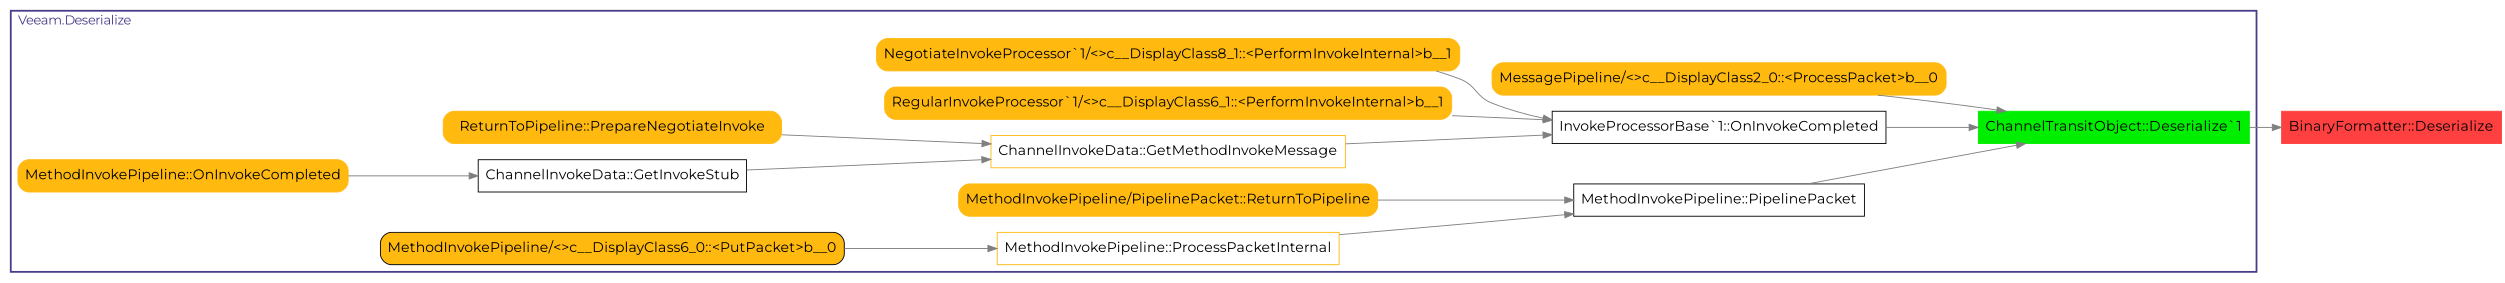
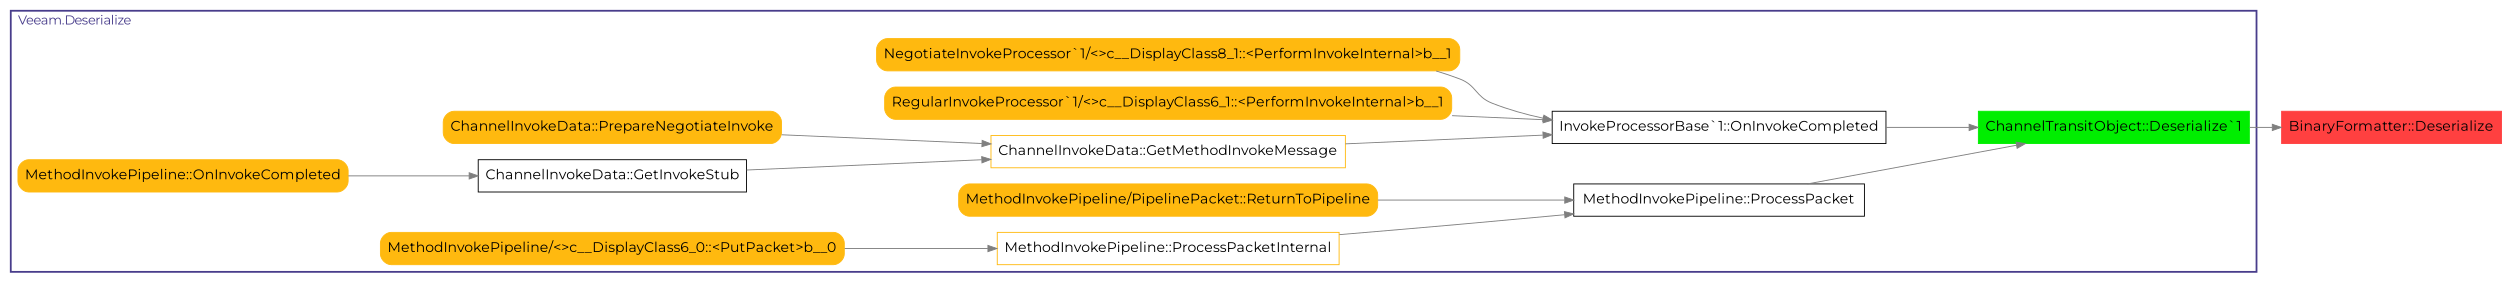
node "MessagePipeline/<>c__DisplayClass2_0::<ProcessPacket>b__0": removed
node "ReturnToPipeline::PrepareNegotiateInvoke": label "ReturnToPipeline::PrepareNegotiateInvoke" -> "ChannelInvokeData::PrepareNegotiateInvoke"
node "MethodInvokePipeline::PipelinePacket": label "MethodInvokePipeline::PipelinePacket" -> "MethodInvokePipeline::ProcessPacket"
node "MethodInvokePipeline/<>c__DisplayClass6_0::<PutPacket>b__0": color black -> darkgoldenrod1
